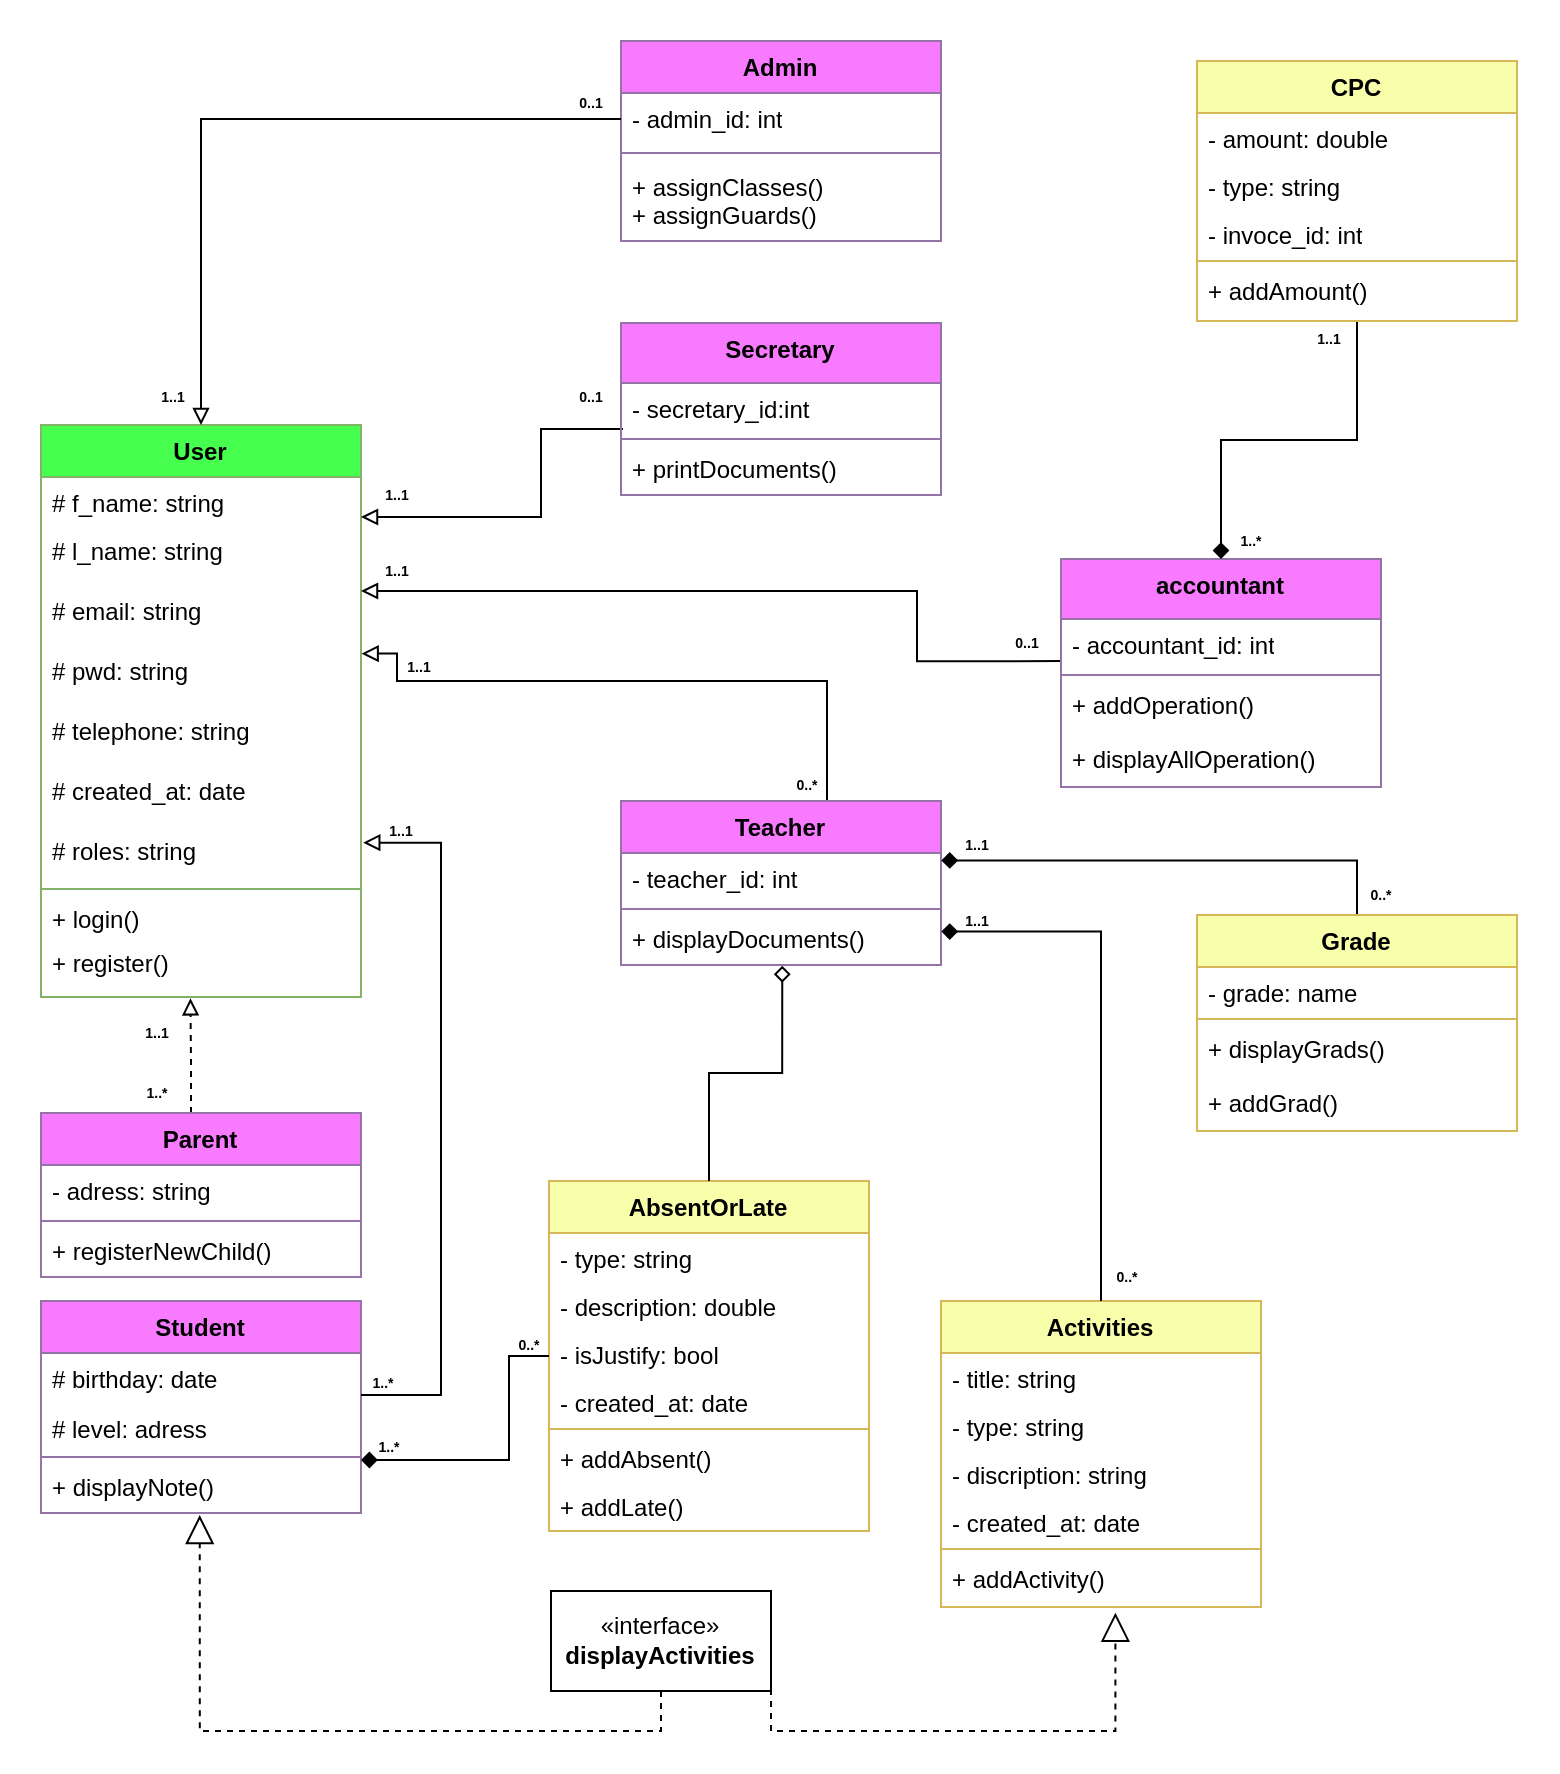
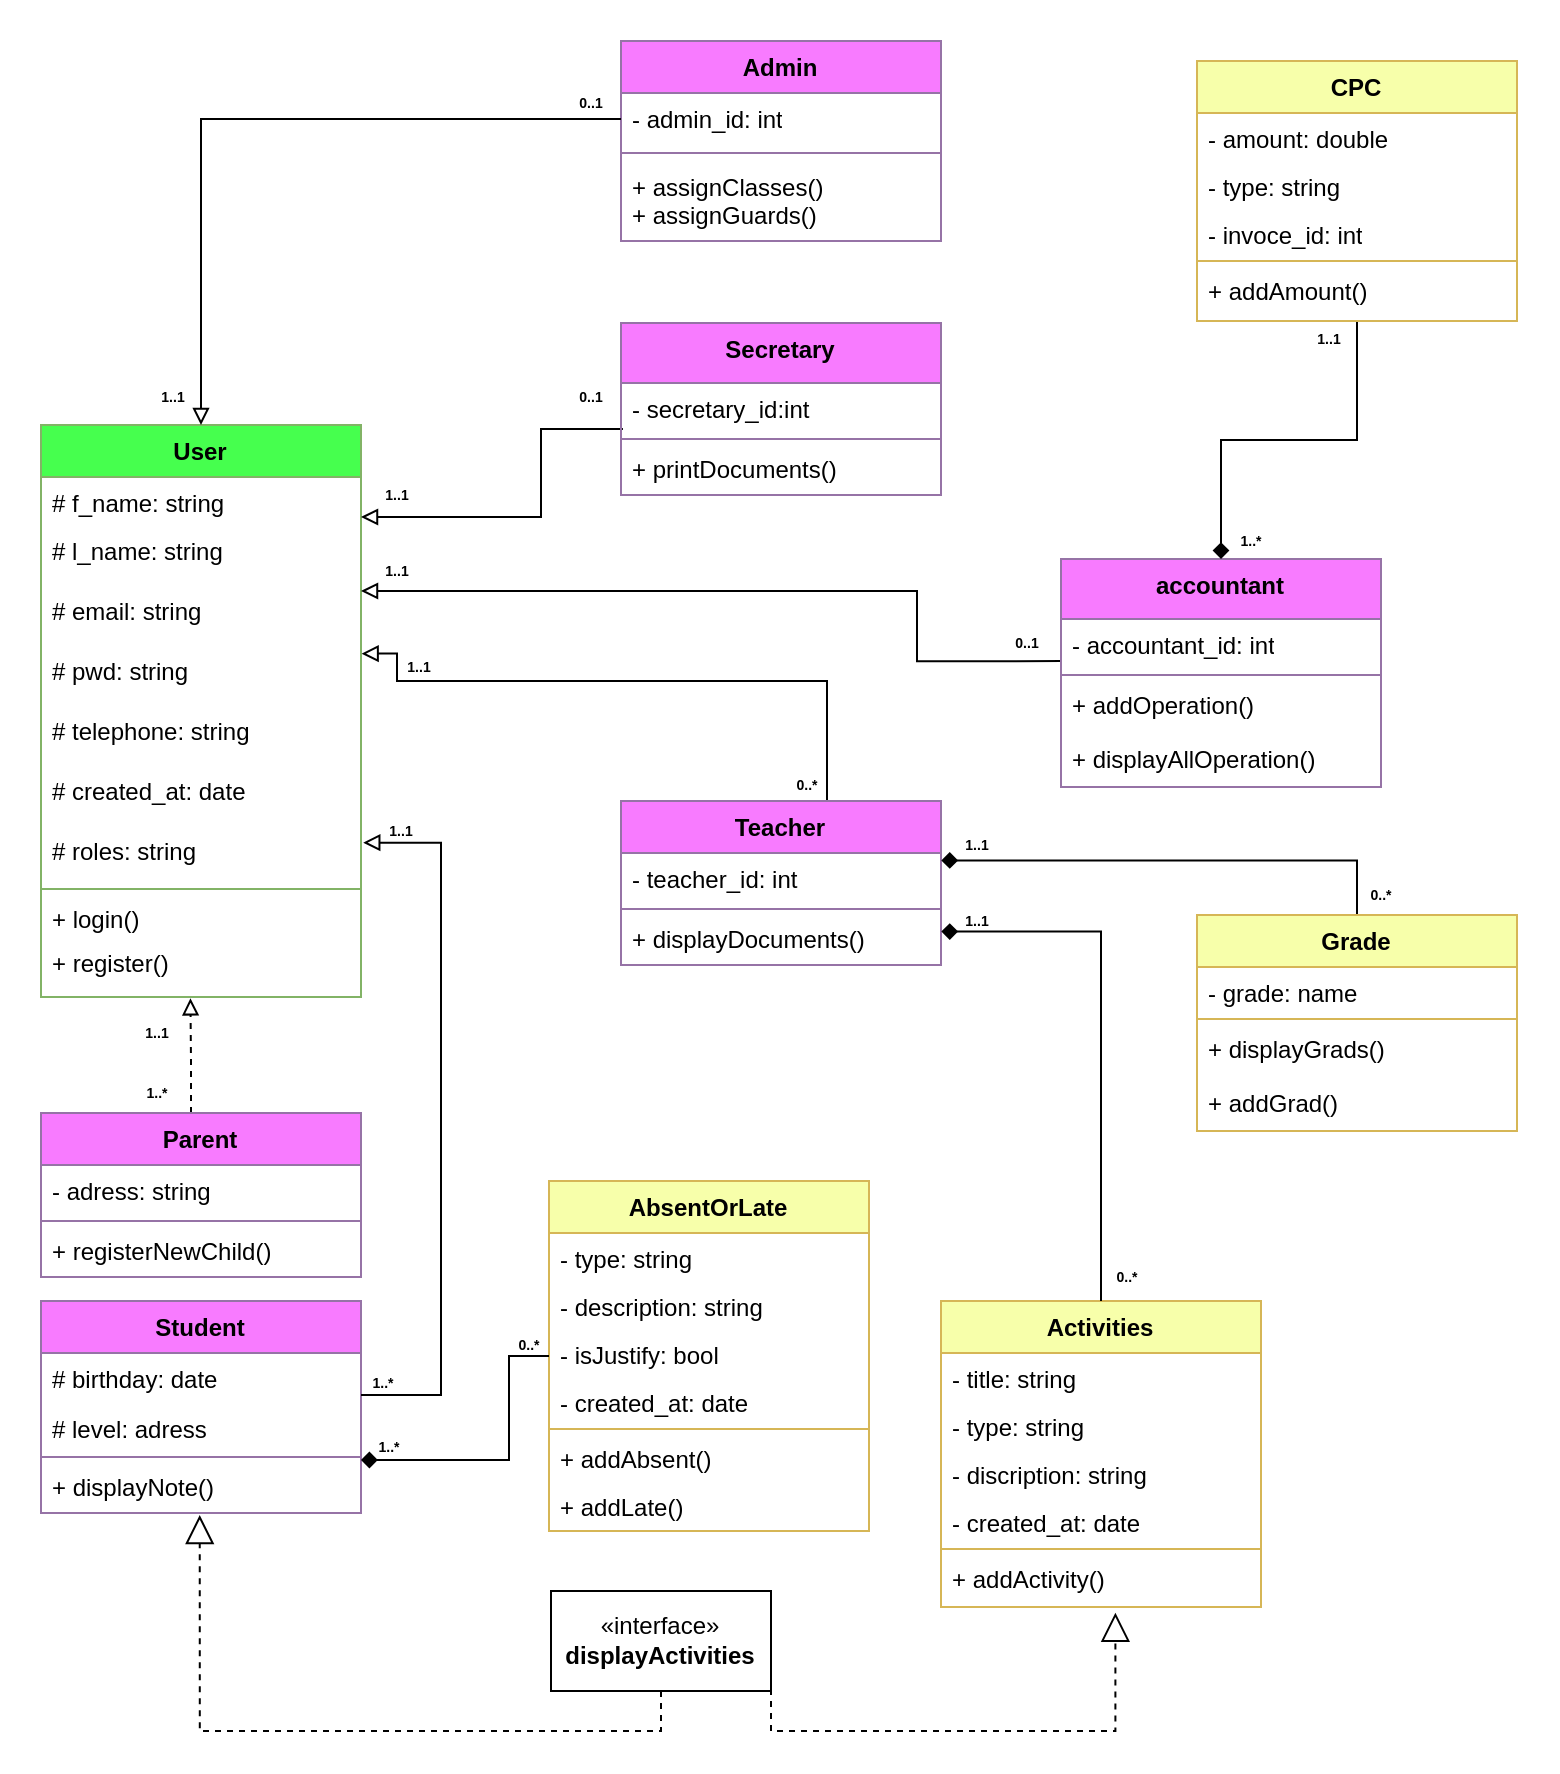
edge "AbsentOrLate" -> "+ displayDocuments()": removed
node "- description: double": label "- description: double" -> "- description: string"
